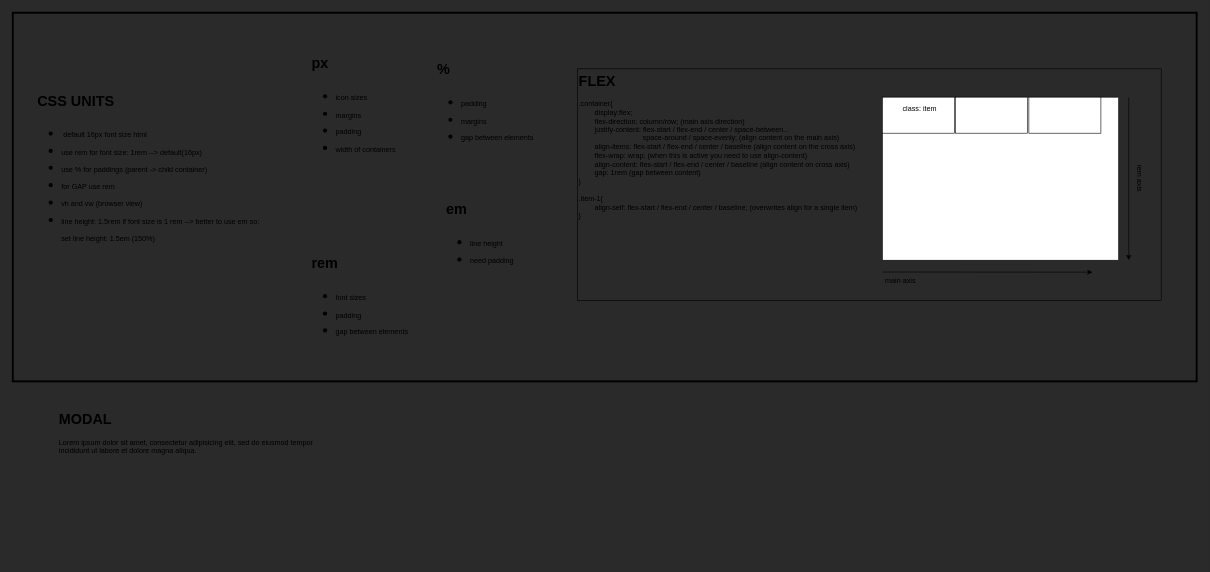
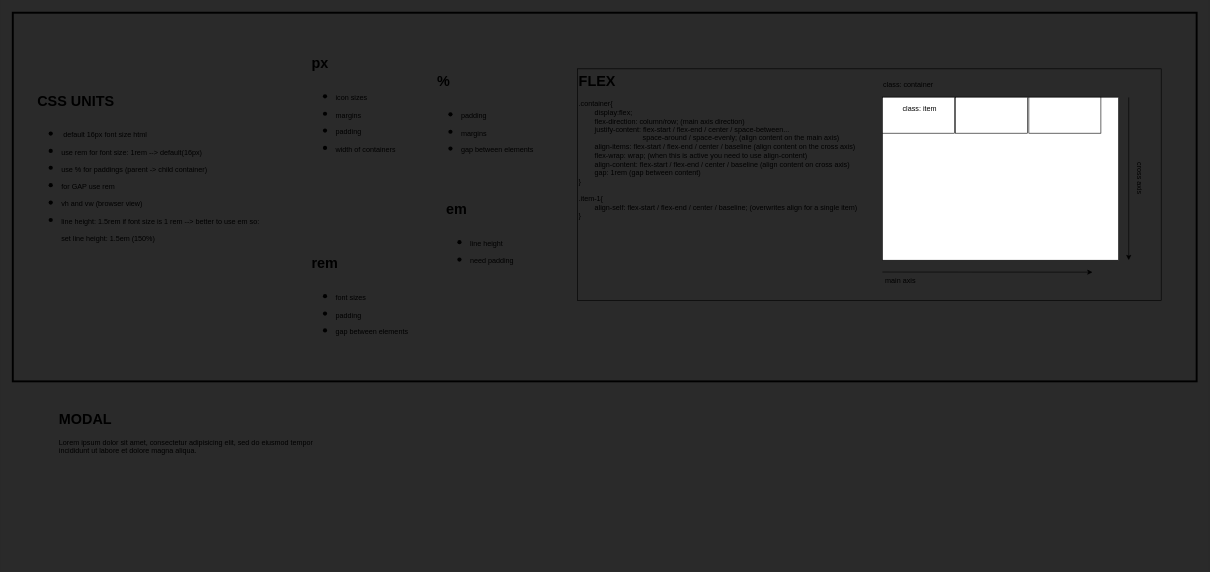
node "class: container": added
node "rem axis": label "rem axis" -> "cross axis"
node "%padding margins gap between elements": moved (495, 109) -> (495, 121)
